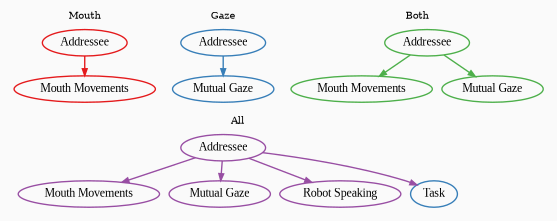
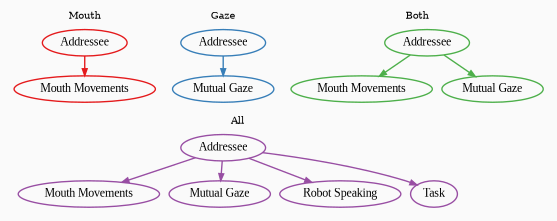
node "Task": color #377eb8 -> #984ea3
